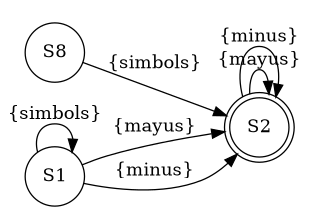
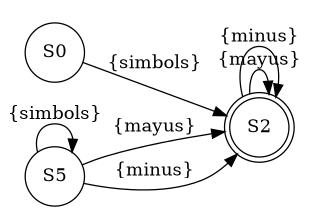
node "S8": label "S8" -> "S0"
node "S1": label "S1" -> "S5"
